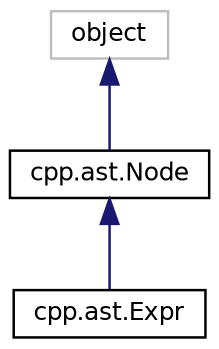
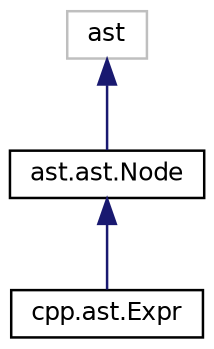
node "object": label "object" -> "ast"
node "cpp.ast.Node": label "cpp.ast.Node" -> "ast.ast.Node"
